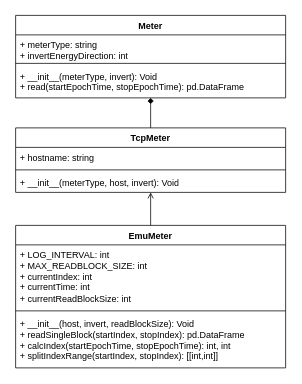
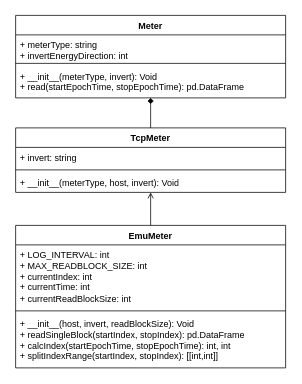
node "+ hostname: string": label "+ hostname: string" -> "+ invert: string"
